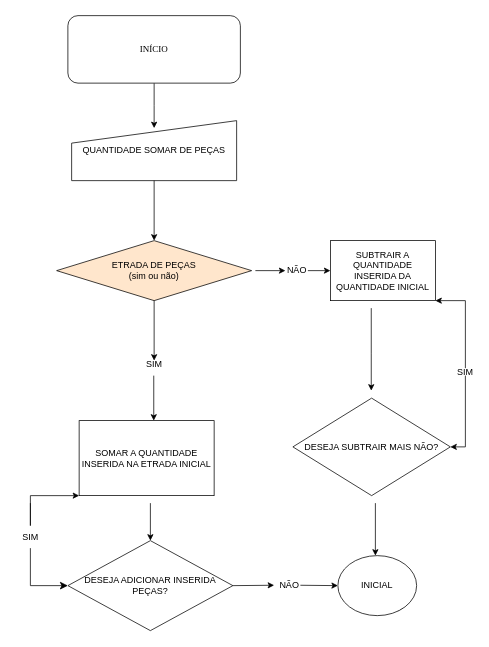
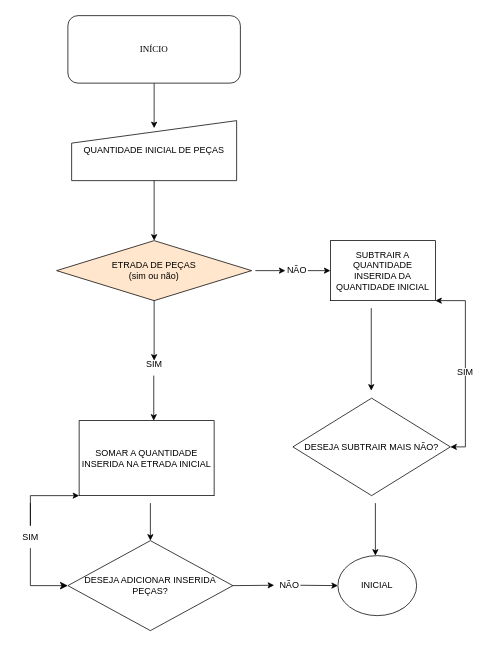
node "QUANTIDADE SOMAR DE PEÇAS": label "QUANTIDADE SOMAR DE PEÇAS" -> "QUANTIDADE INICIAL DE PEÇAS"
